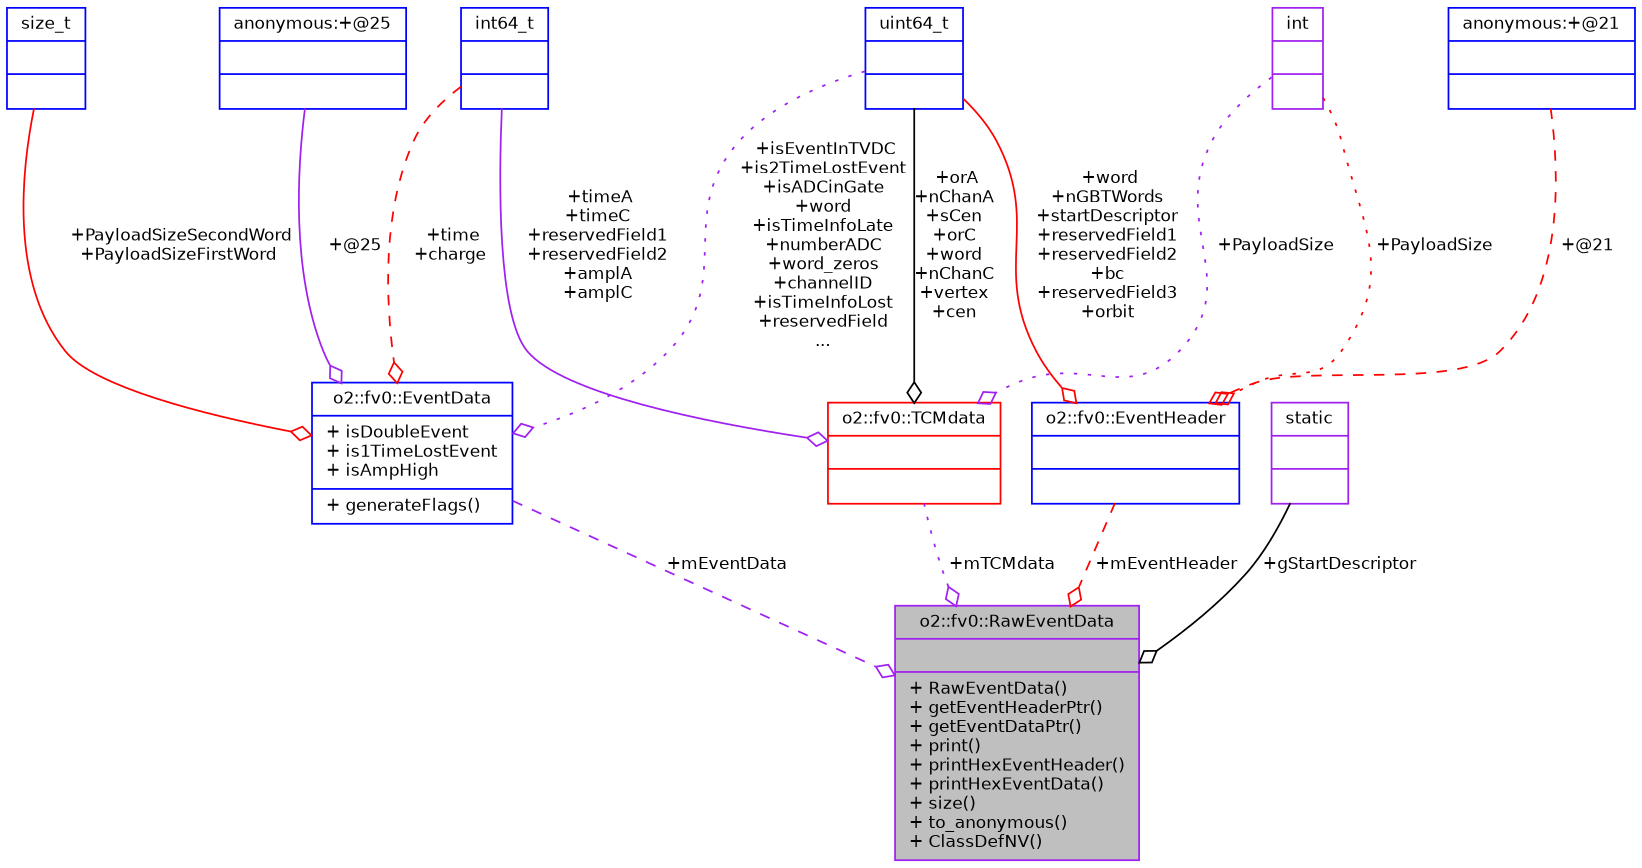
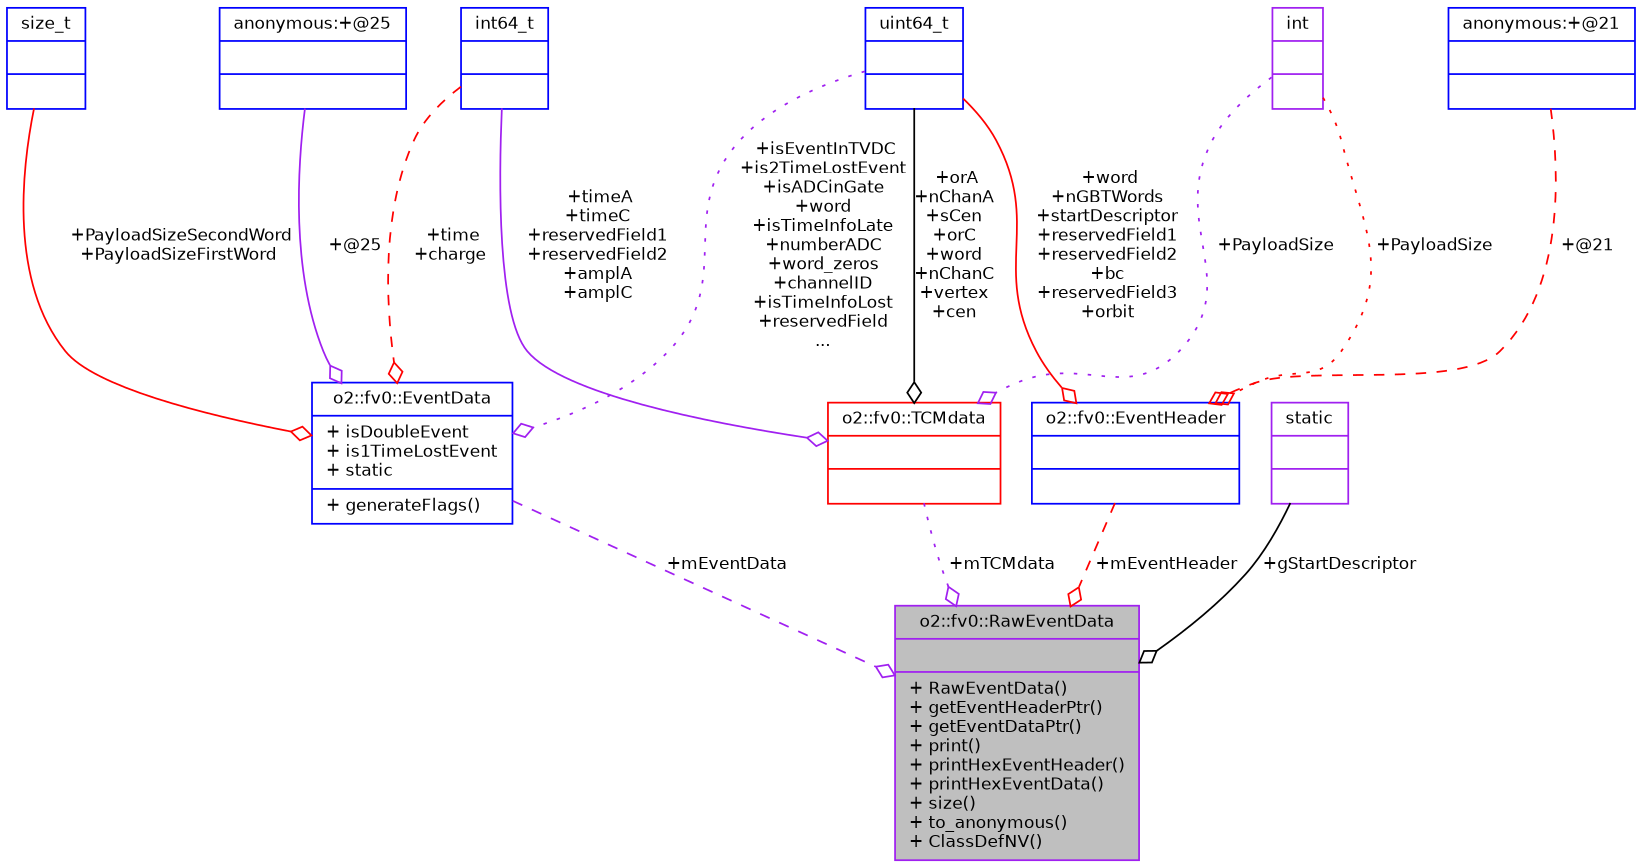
node "o2::fv0::EventData": text "+ isAmpHigh" -> "+ static"
